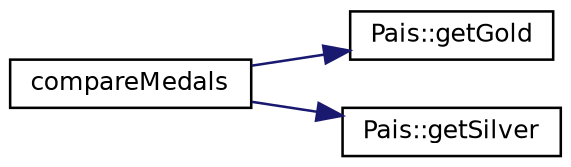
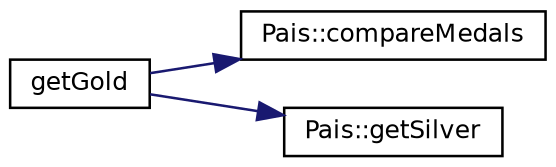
node "Pais::getGold": label "Pais::getGold" -> "Pais::compareMedals"
node "compareMedals": label "compareMedals" -> "getGold"
